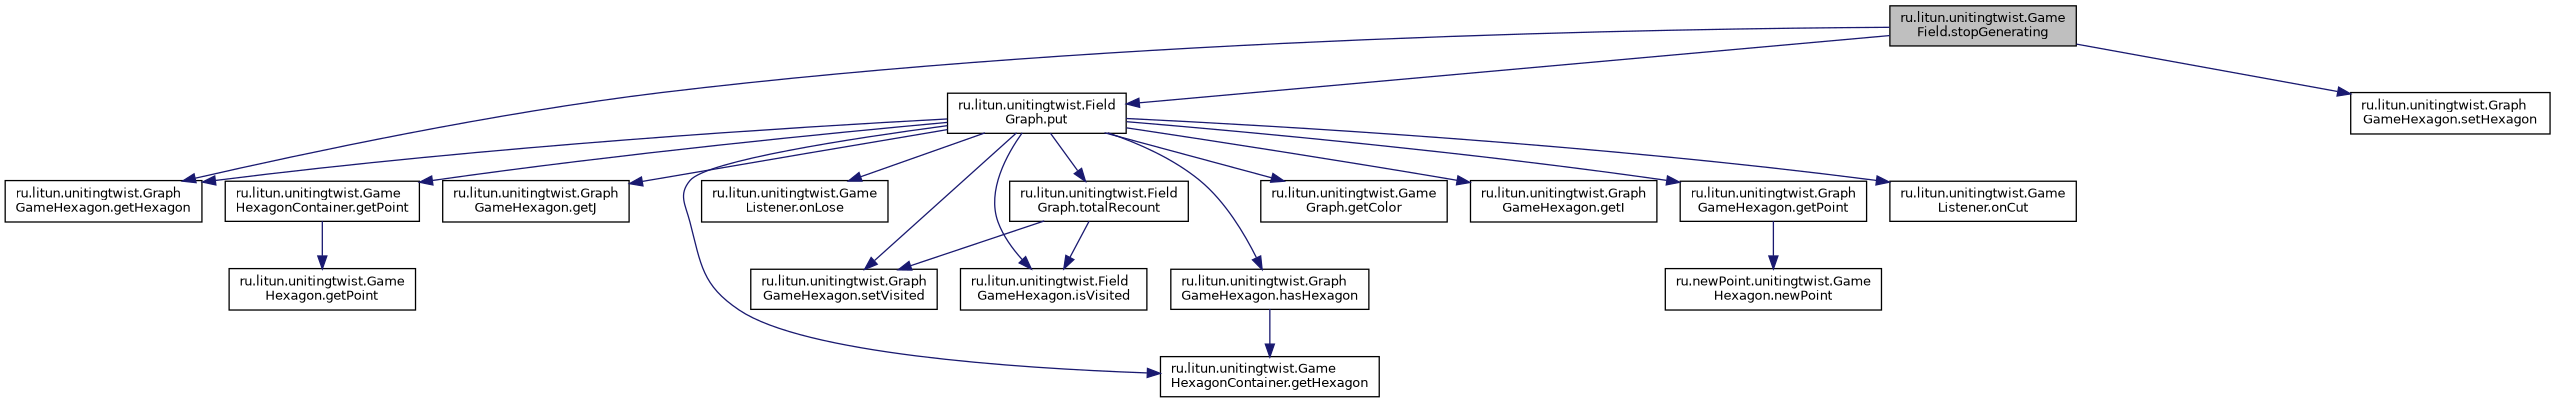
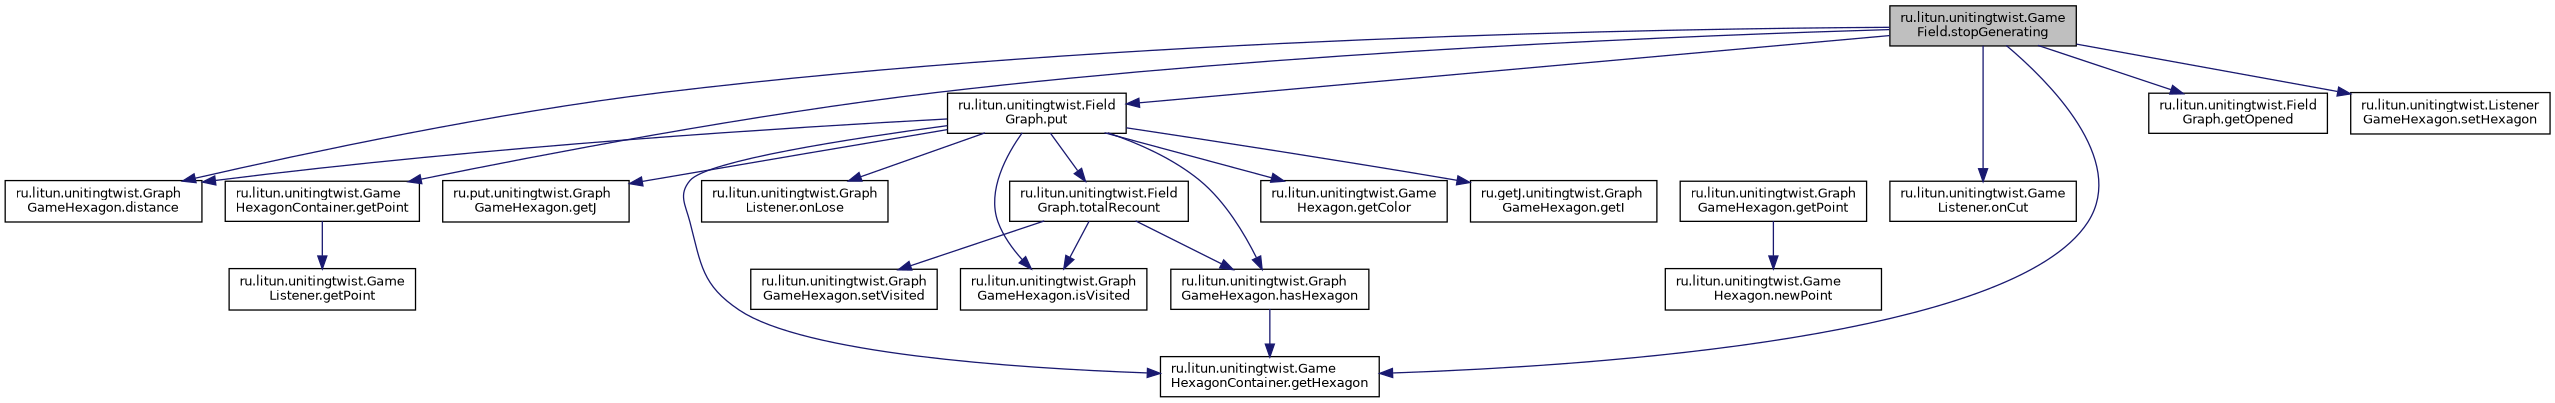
node "ru.litun.unitingtwist.Field Graph.getOpened": added
node "ru.litun.unitingtwist.Graph GameHexagon.setHexagon": label "ru.litun.unitingtwist.Graph GameHexagon.setHexagon" -> "ru.litun.unitingtwist.Listener GameHexagon.setHexagon"
edge "ru.litun.unitingtwist.Field Graph.put" -> "ru.litun.unitingtwist.Game Listener.onCut": now "ru.litun.unitingtwist.Game Field.stopGenerating" -> "ru.litun.unitingtwist.Game Listener.onCut"
edge "ru.litun.unitingtwist.Field Graph.put" -> "ru.litun.unitingtwist.Graph GameHexagon.getPoint": removed
edge "ru.litun.unitingtwist.Field Graph.put" -> "ru.litun.unitingtwist.Game HexagonContainer.getPoint": now "ru.litun.unitingtwist.Game Field.stopGenerating" -> "ru.litun.unitingtwist.Game HexagonContainer.getPoint"
edge "ru.litun.unitingtwist.Field Graph.put" -> "ru.litun.unitingtwist.Graph GameHexagon.setVisited": removed
node "ru.litun.unitingtwist.Graph GameHexagon.getHexagon": label "ru.litun.unitingtwist.Graph GameHexagon.getHexagon" -> "ru.litun.unitingtwist.Graph GameHexagon.distance"
node "ru.litun.unitingtwist.Graph GameHexagon.getJ": label "ru.litun.unitingtwist.Graph GameHexagon.getJ" -> "ru.put.unitingtwist.Graph GameHexagon.getJ"
node "ru.litun.unitingtwist.Game Listener.onLose": label "ru.litun.unitingtwist.Game Listener.onLose" -> "ru.litun.unitingtwist.Graph Listener.onLose"
node "ru.litun.unitingtwist.Game Graph.getColor": label "ru.litun.unitingtwist.Game Graph.getColor" -> "ru.litun.unitingtwist.Game Hexagon.getColor"
node "ru.litun.unitingtwist.Graph GameHexagon.getI": label "ru.litun.unitingtwist.Graph GameHexagon.getI" -> "ru.getJ.unitingtwist.Graph GameHexagon.getI"
edge "ru.litun.unitingtwist.Field Graph.totalRecount" -> "ru.litun.unitingtwist.Graph GameHexagon.hasHexagon": added
node "ru.litun.unitingtwist.Game Hexagon.getPoint": label "ru.litun.unitingtwist.Game Hexagon.getPoint" -> "ru.litun.unitingtwist.Game Listener.getPoint"
node "ru.litun.unitingtwist.Field GameHexagon.isVisited": label "ru.litun.unitingtwist.Field GameHexagon.isVisited" -> "ru.litun.unitingtwist.Graph GameHexagon.isVisited"
node "ru.newPoint.unitingtwist.Game Hexagon.newPoint": label "ru.newPoint.unitingtwist.Game Hexagon.newPoint" -> "ru.litun.unitingtwist.Game Hexagon.newPoint"
edge "ru.litun.unitingtwist.Game Field.stopGenerating" -> "ru.litun.unitingtwist.Game HexagonContainer.getHexagon": added
